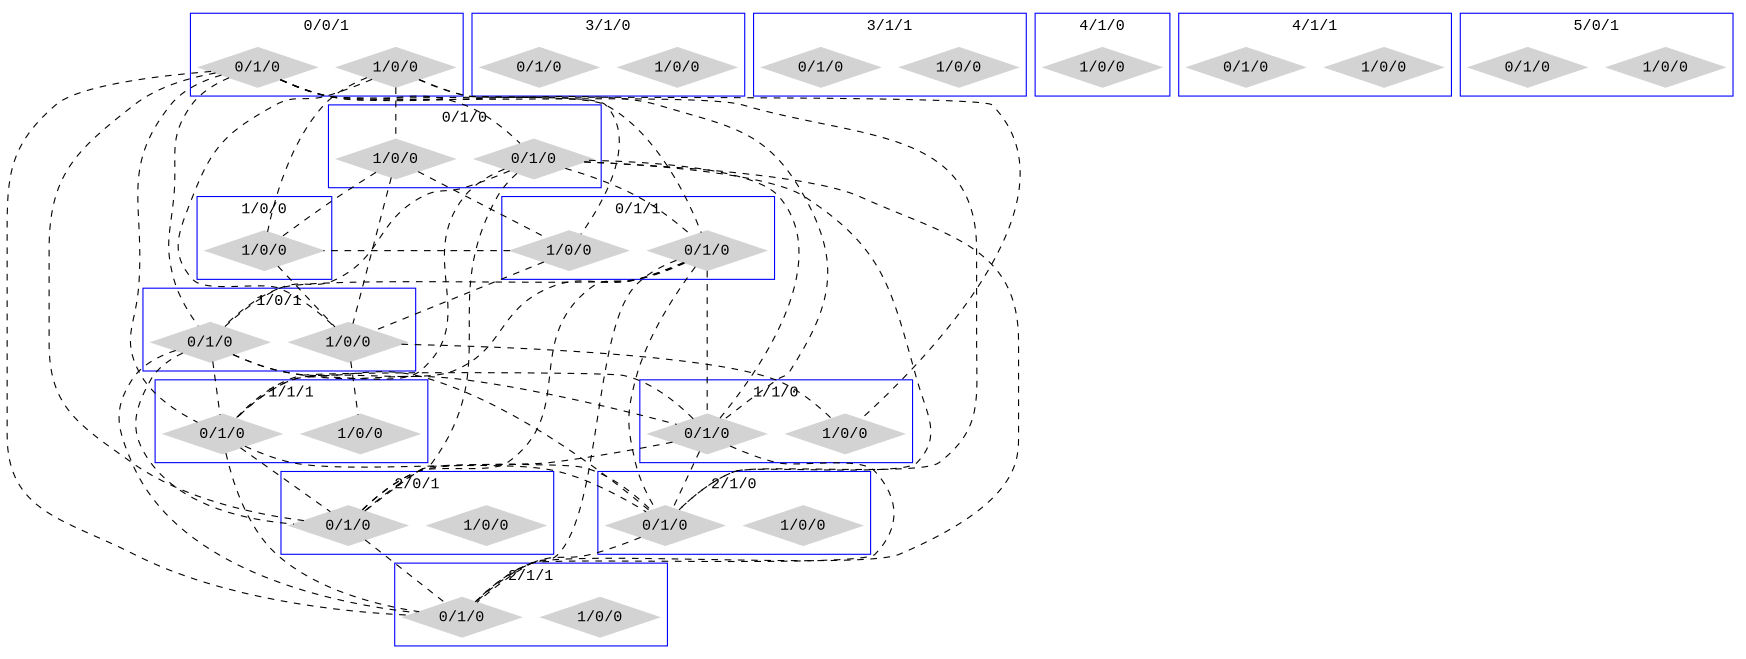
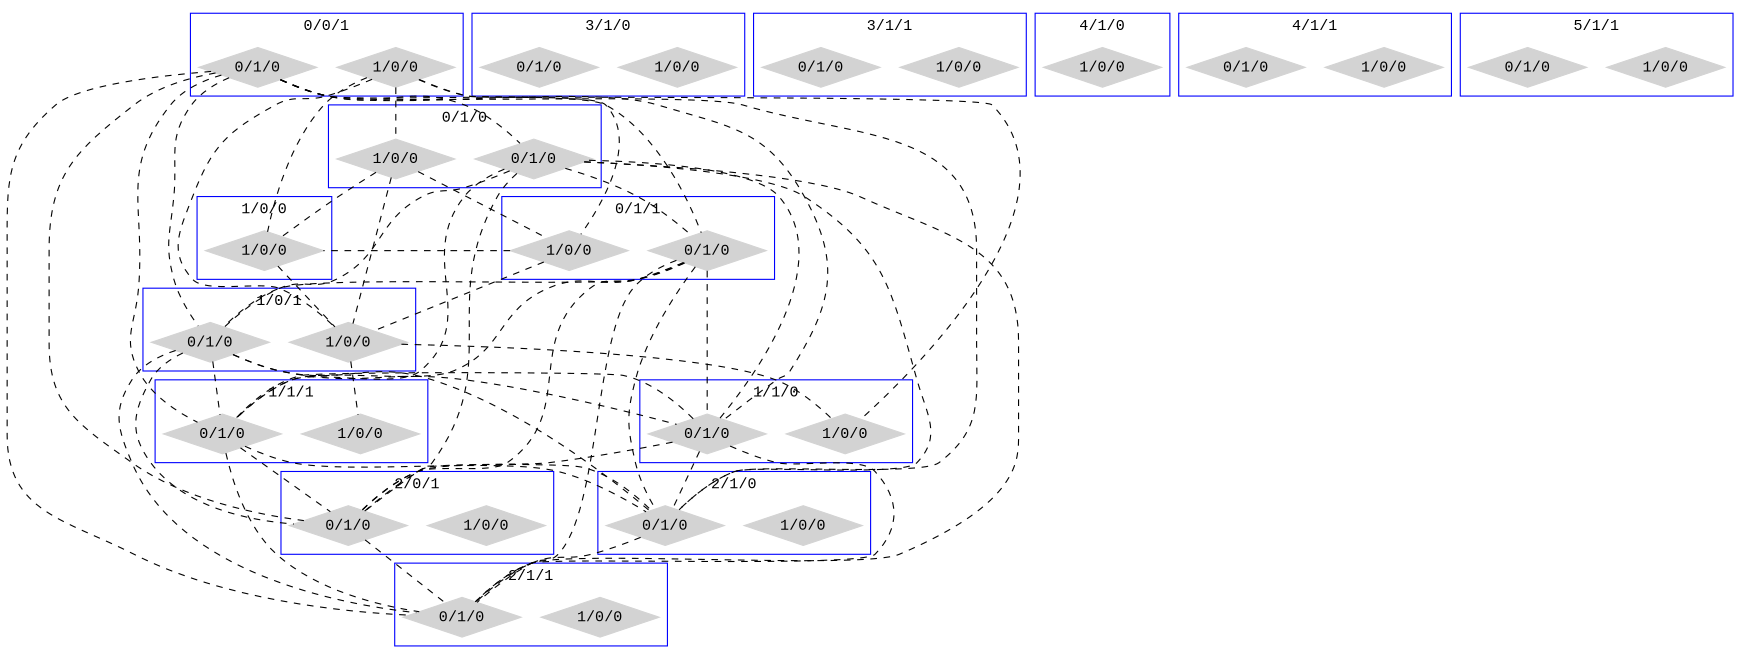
cluster "5/0/1": label "5/0/1" -> "5/1/1"
